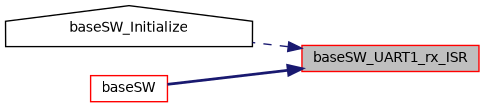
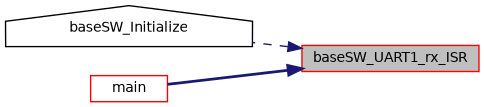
node "baseSW": label "baseSW" -> "main"
